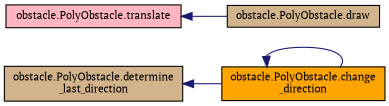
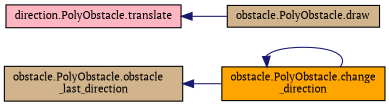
node "obstacle.PolyObstacle.translate": label "obstacle.PolyObstacle.translate" -> "direction.PolyObstacle.translate"
node "obstacle.PolyObstacle.determine _last_direction": label "obstacle.PolyObstacle.determine _last_direction" -> "obstacle.PolyObstacle.obstacle _last_direction"
